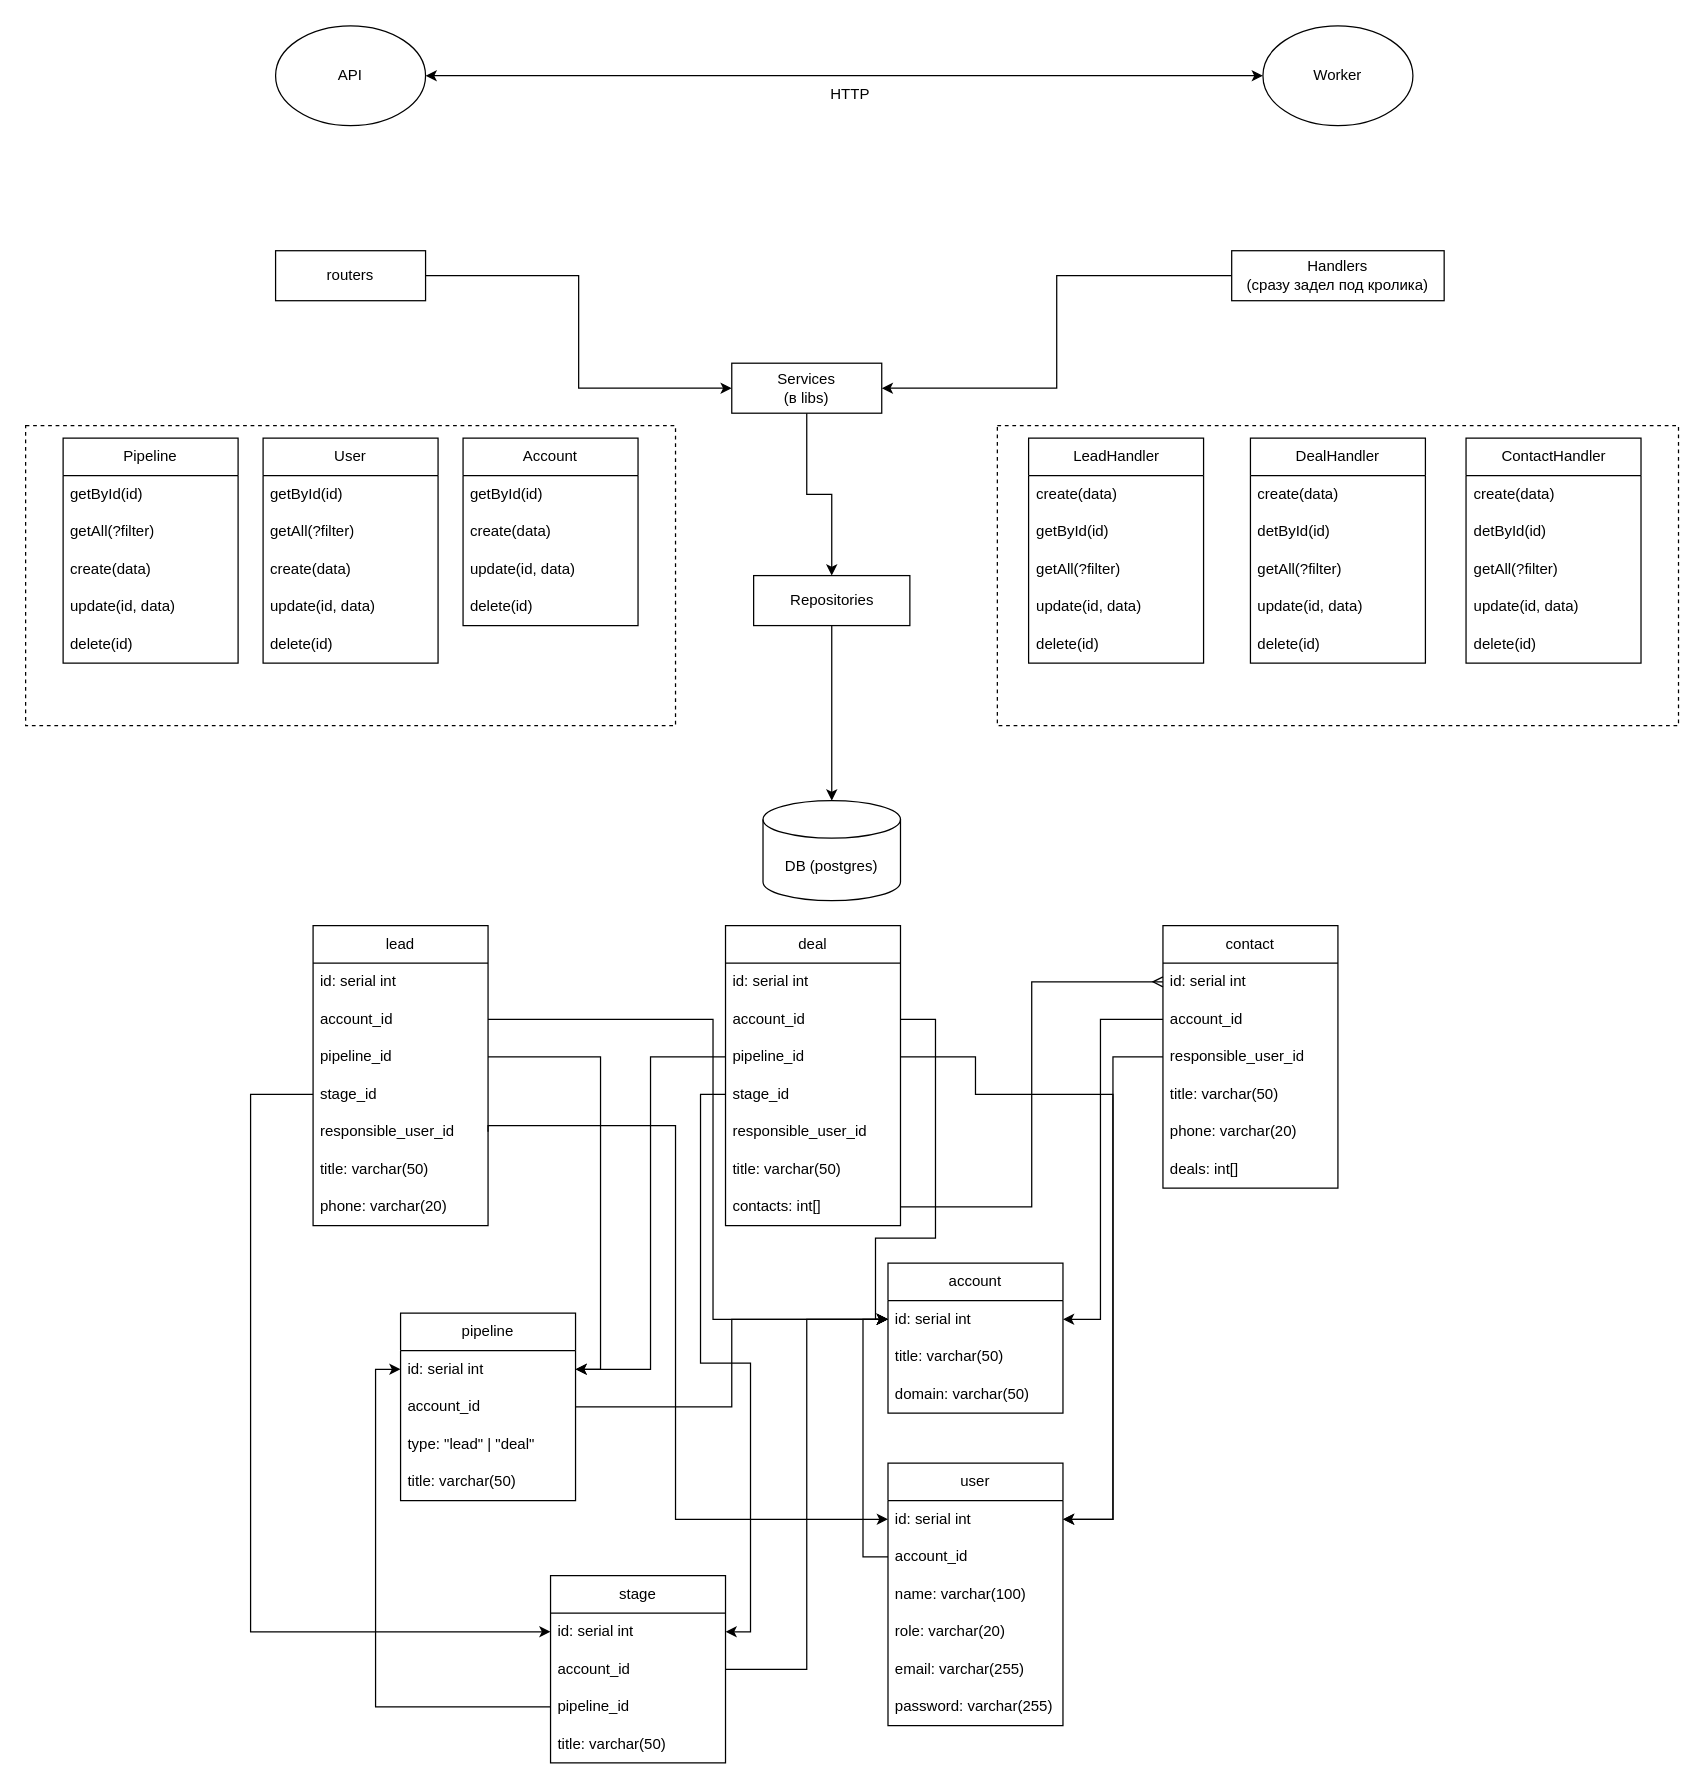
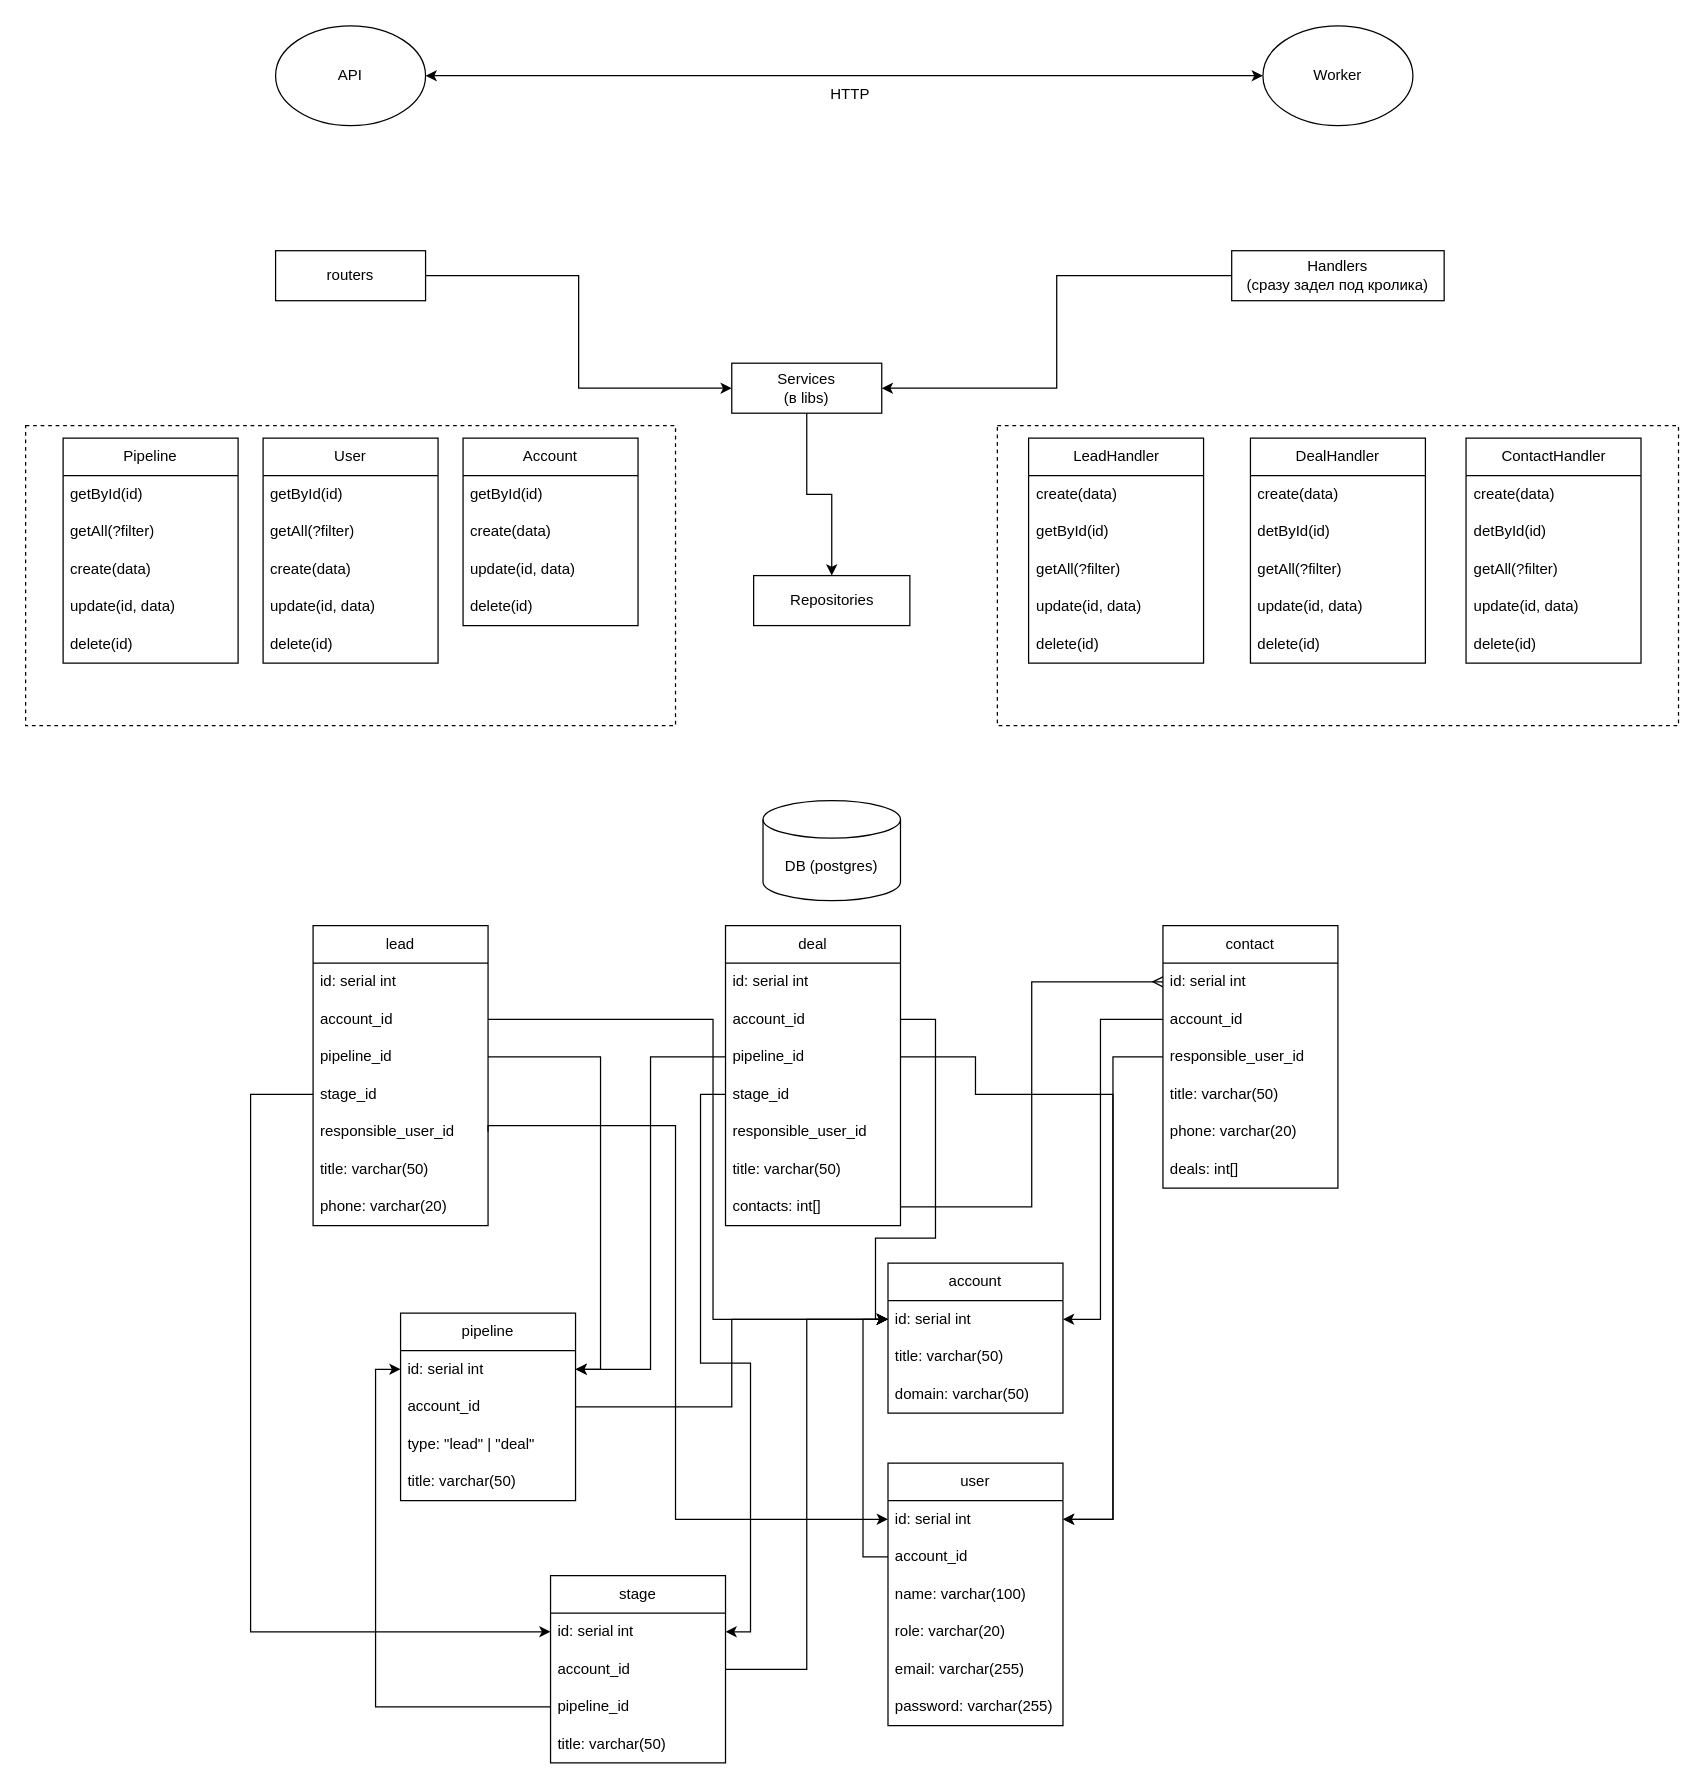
edge "Repositories" -> "DB (postgres)": removed
